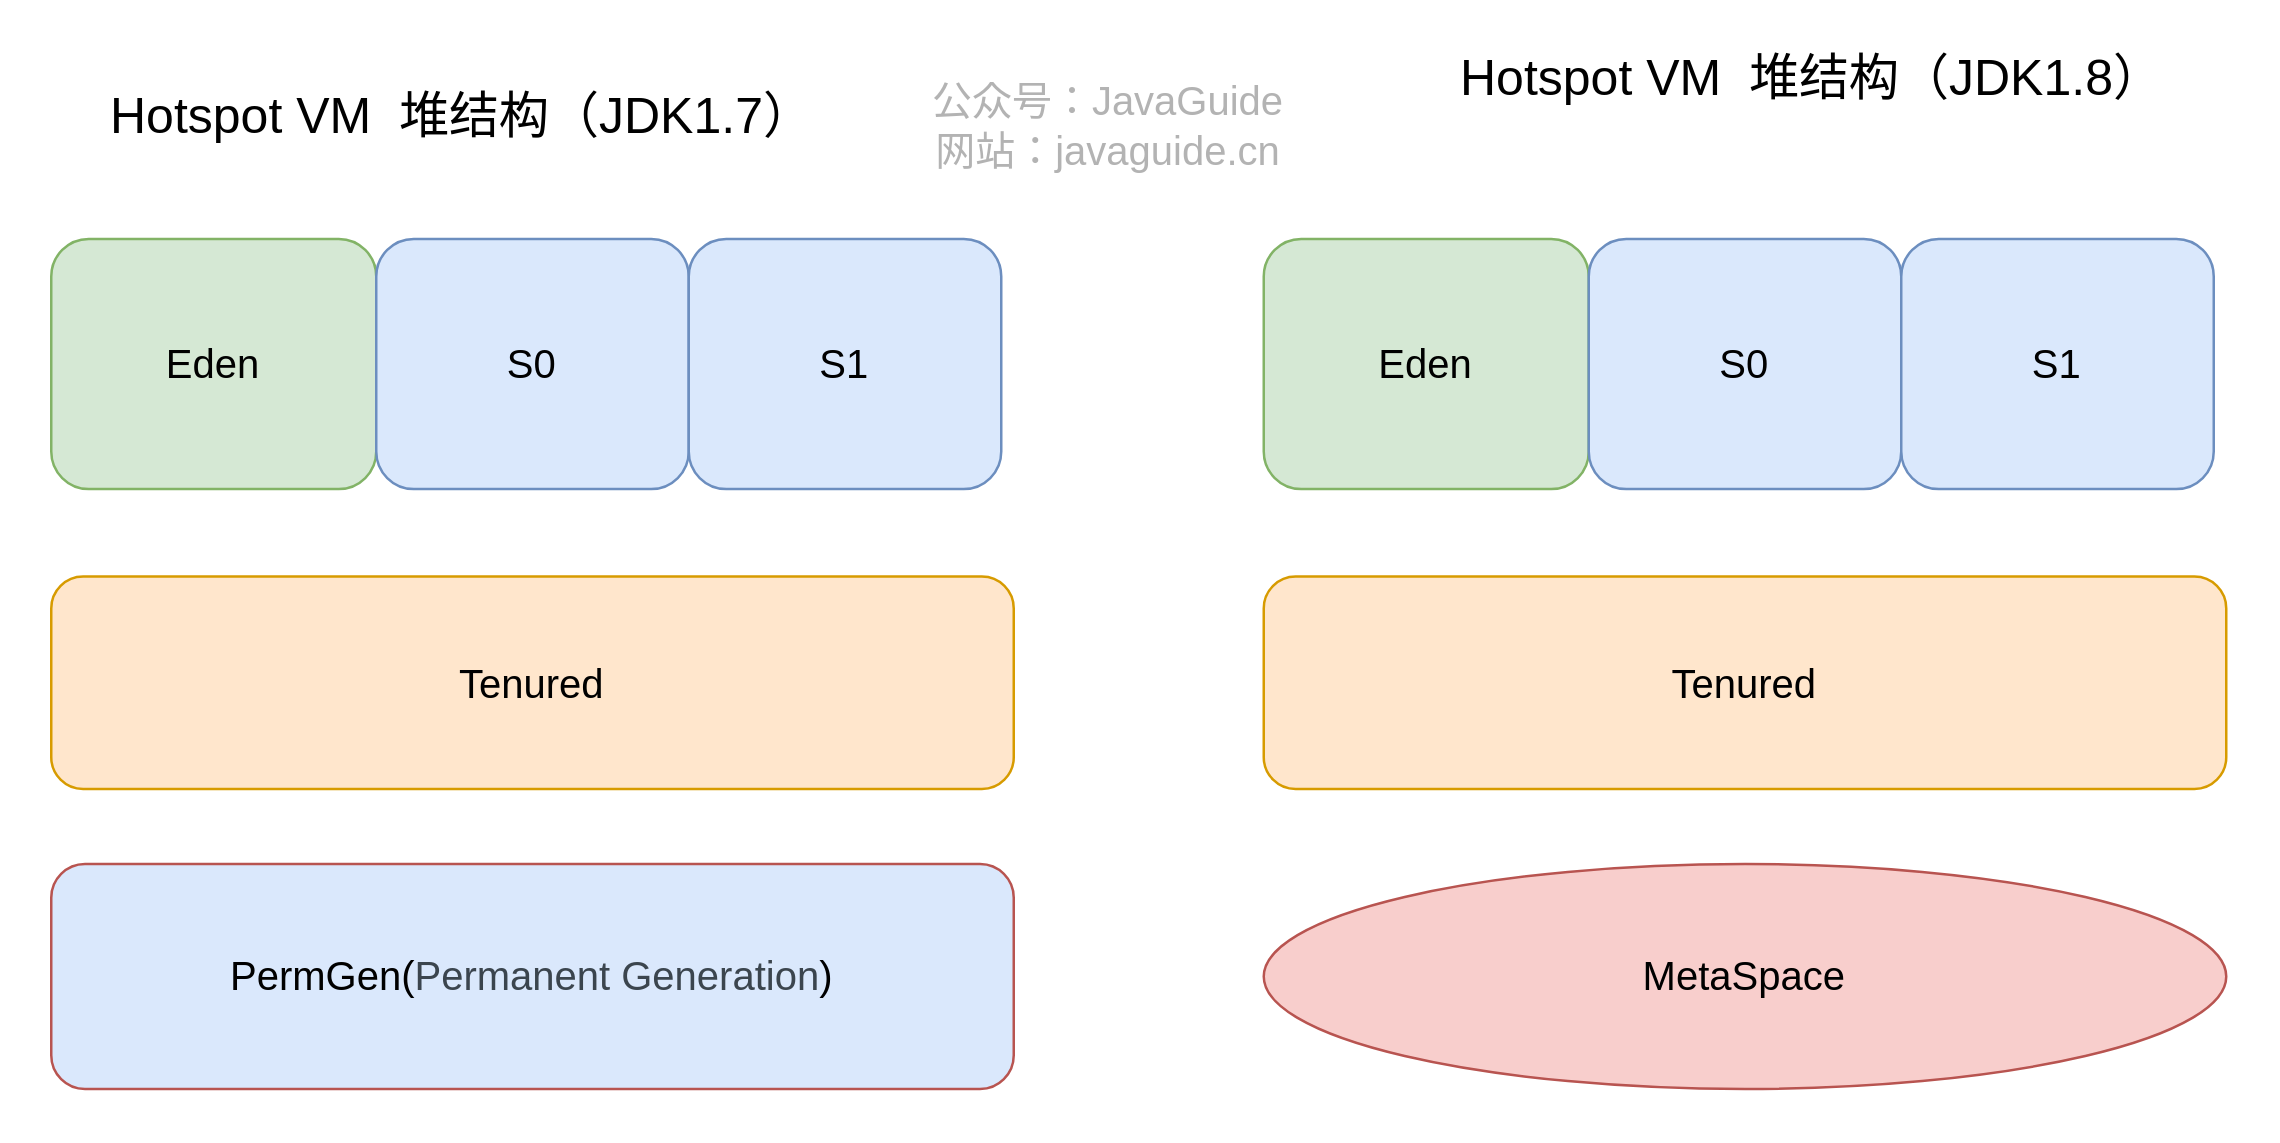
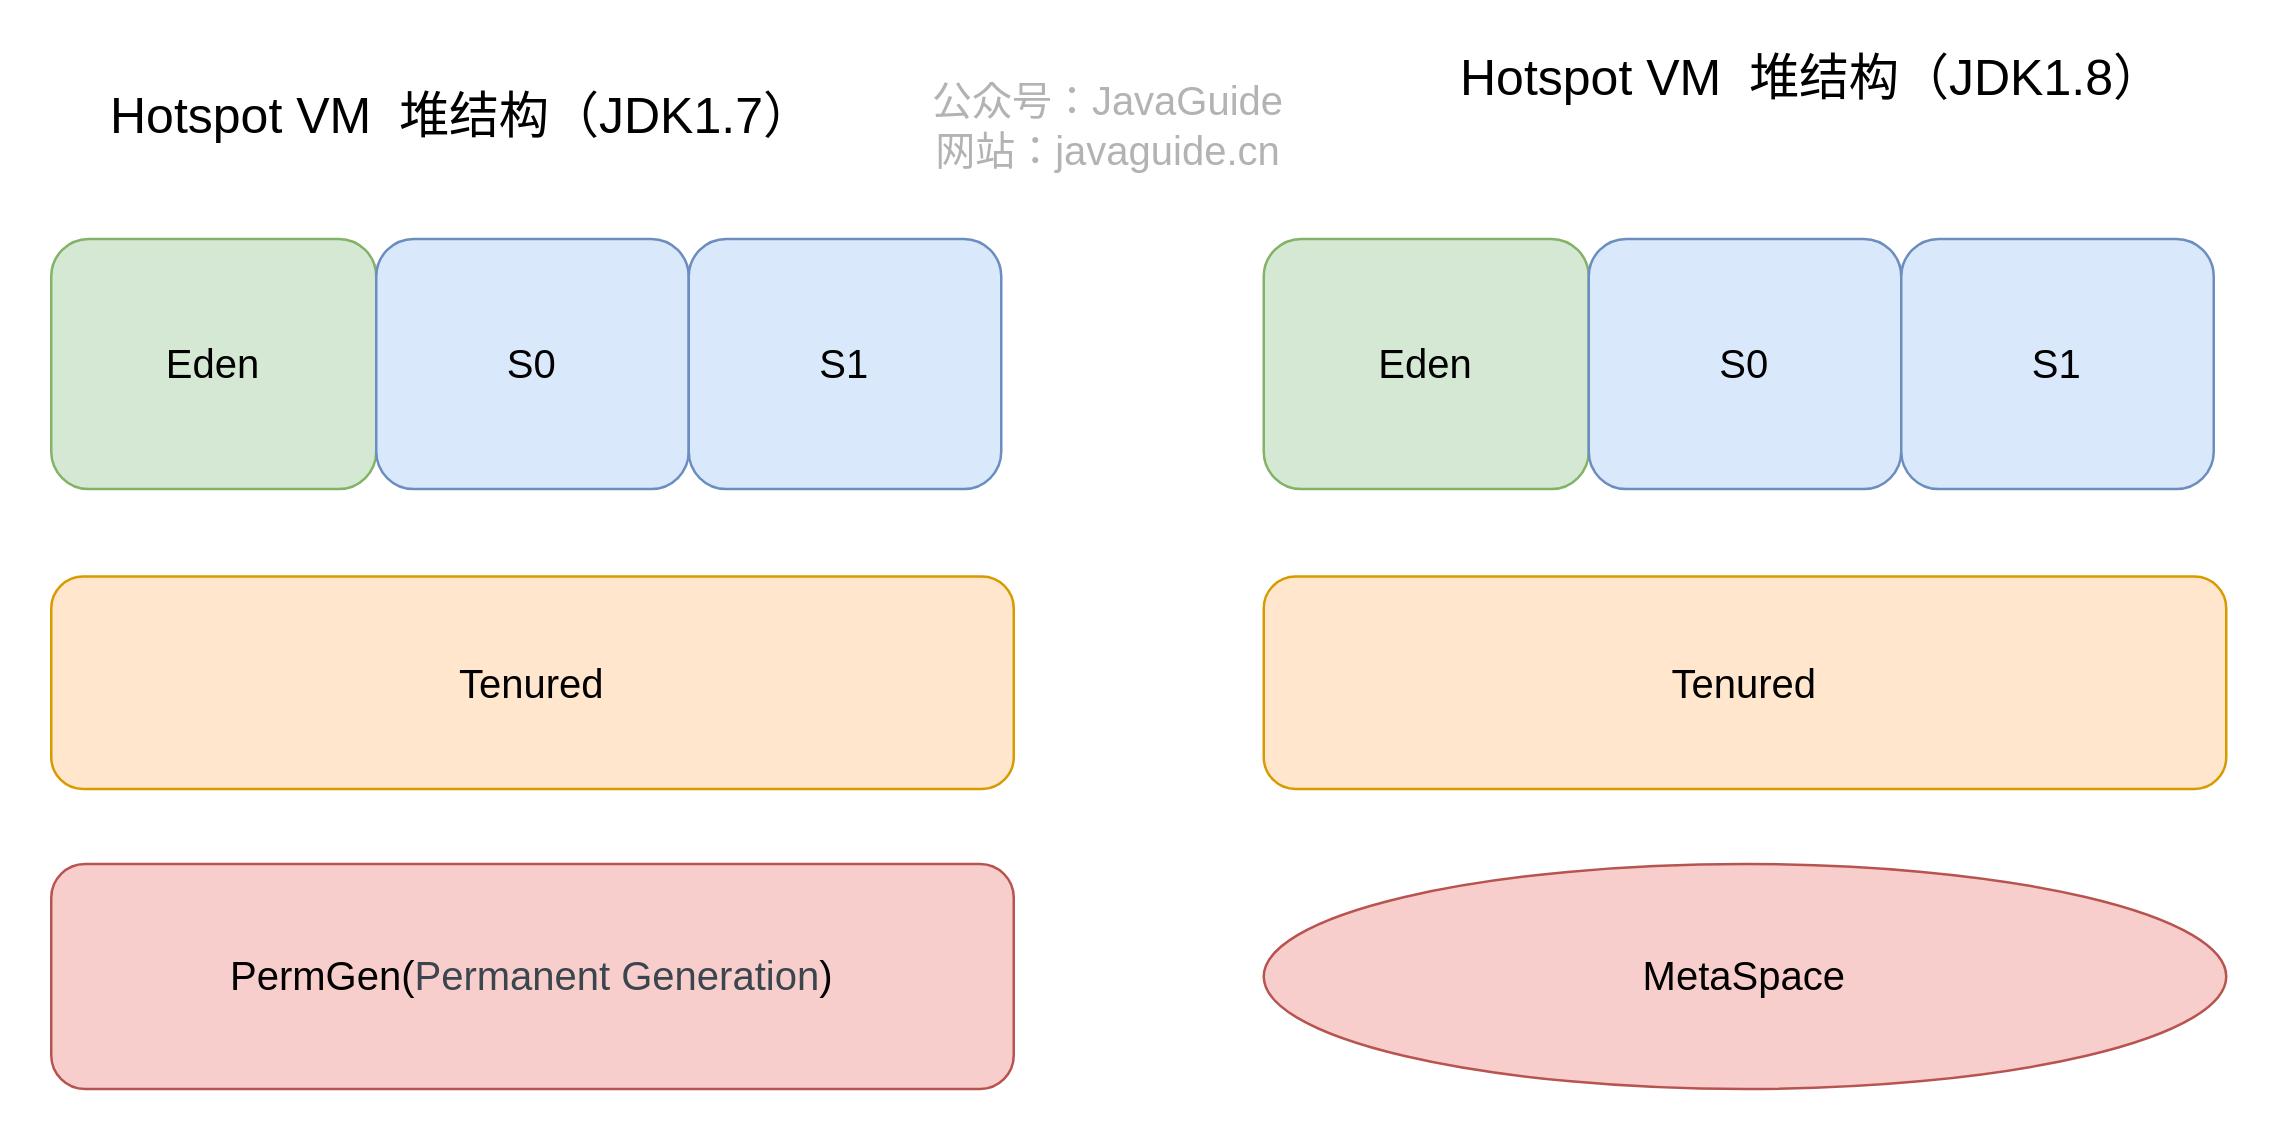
node "PermGen(Permanent Generation)": fillcolor #dae8fc -> #f8cecc
